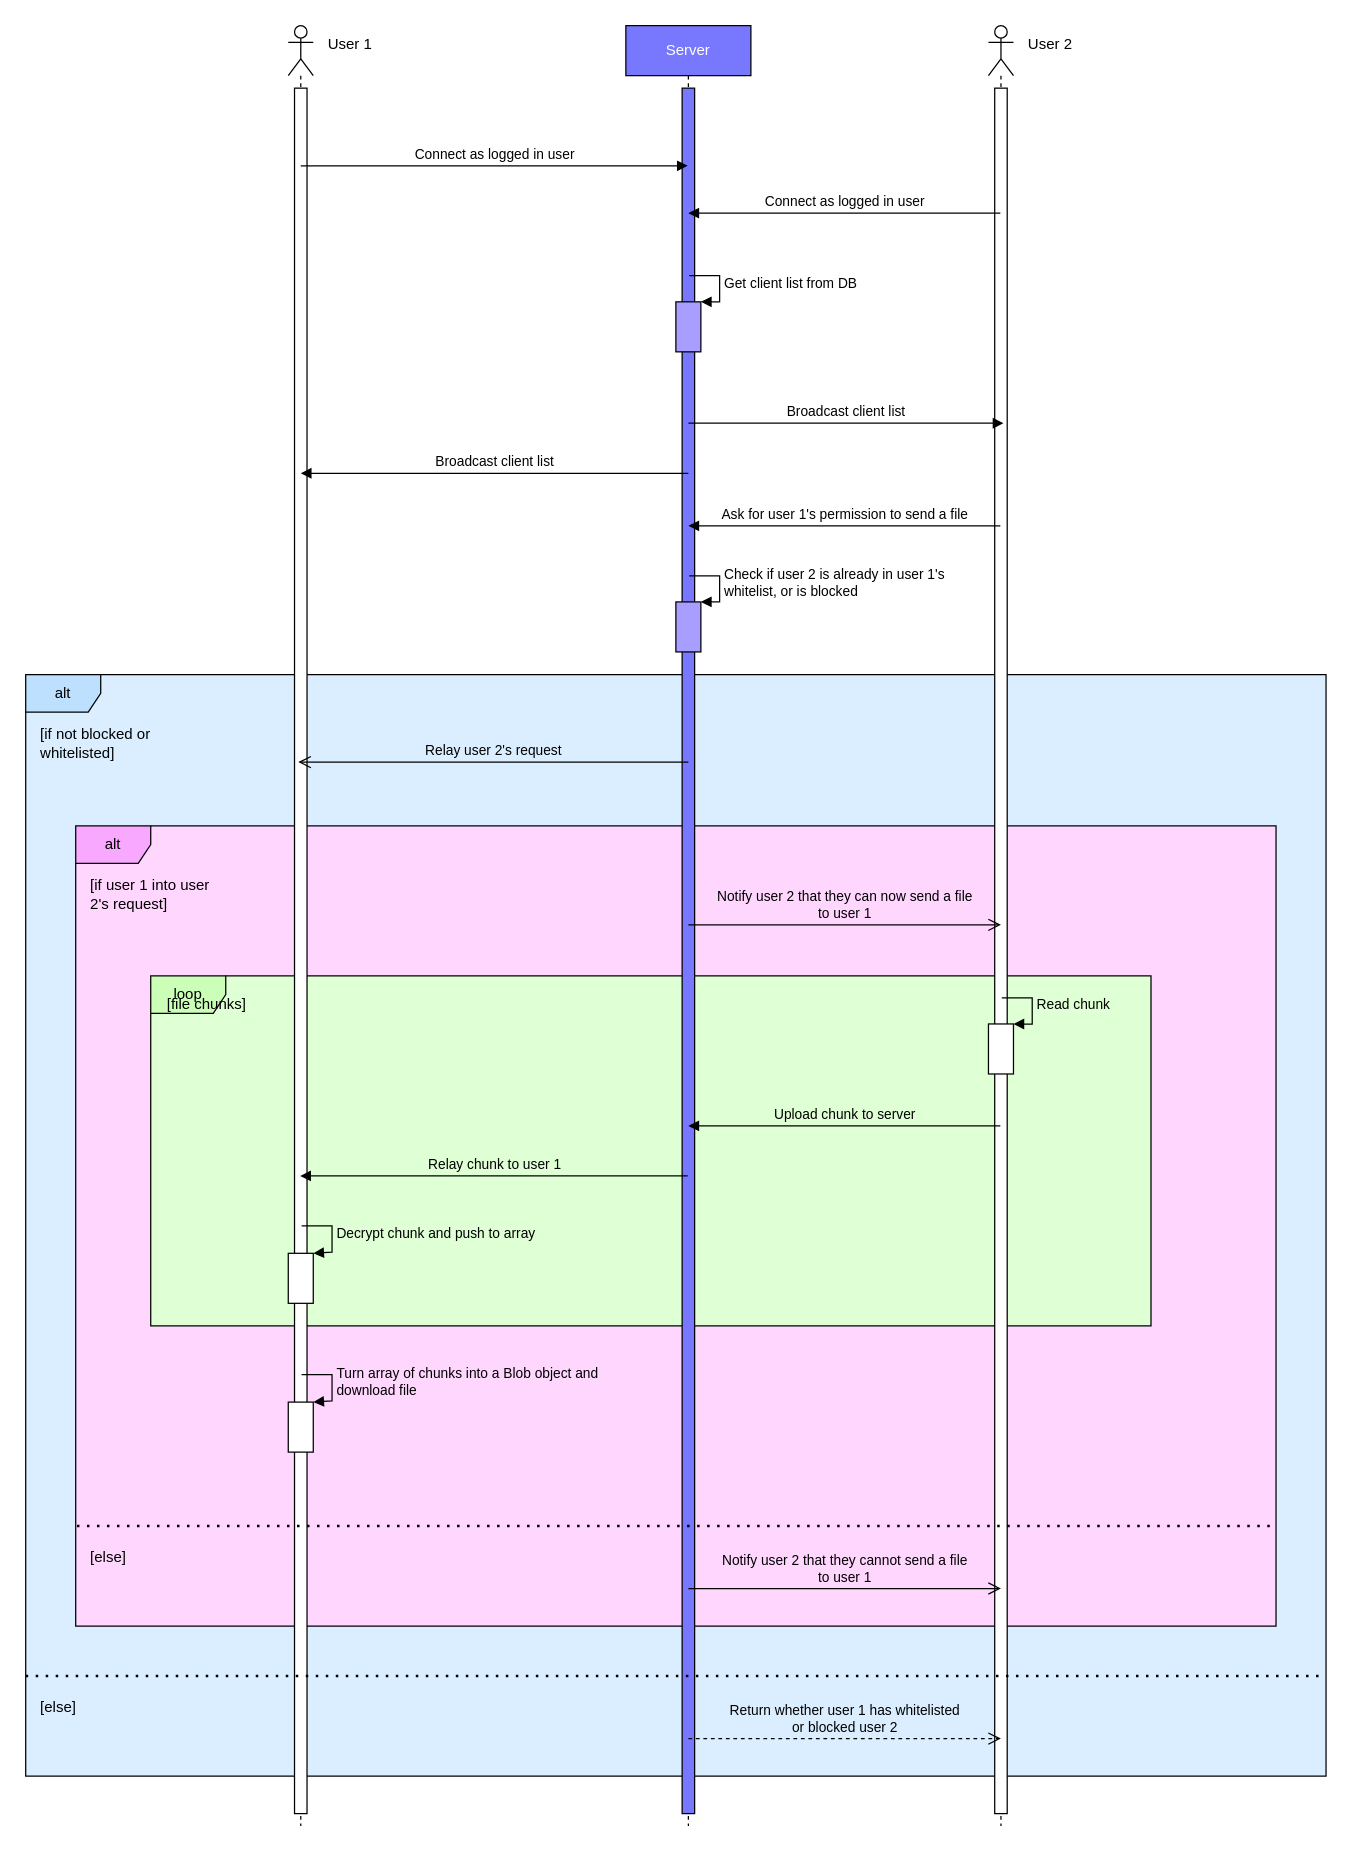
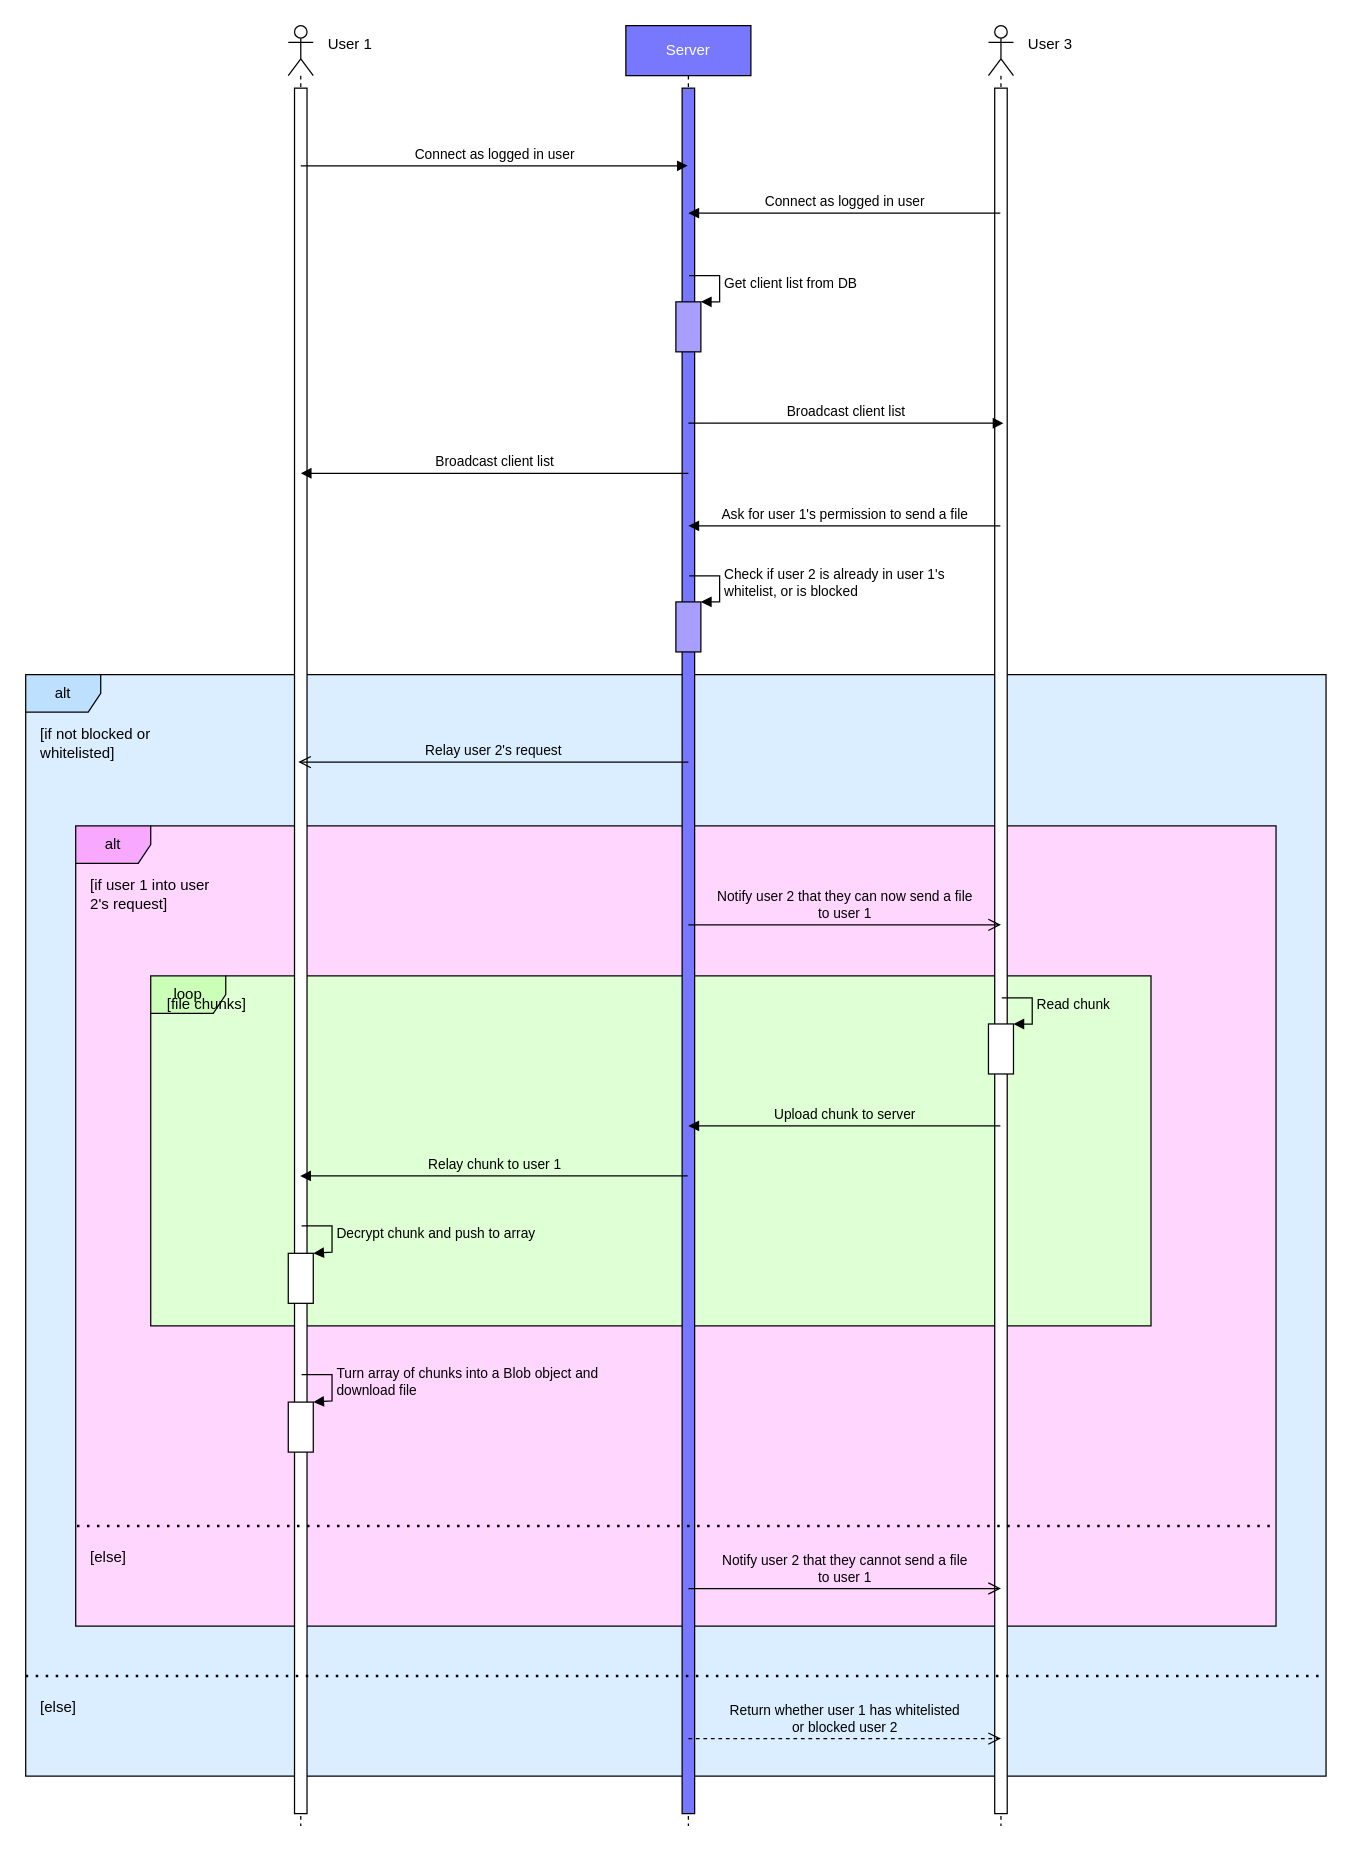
node "User 2": label "User 2" -> "User 3"
